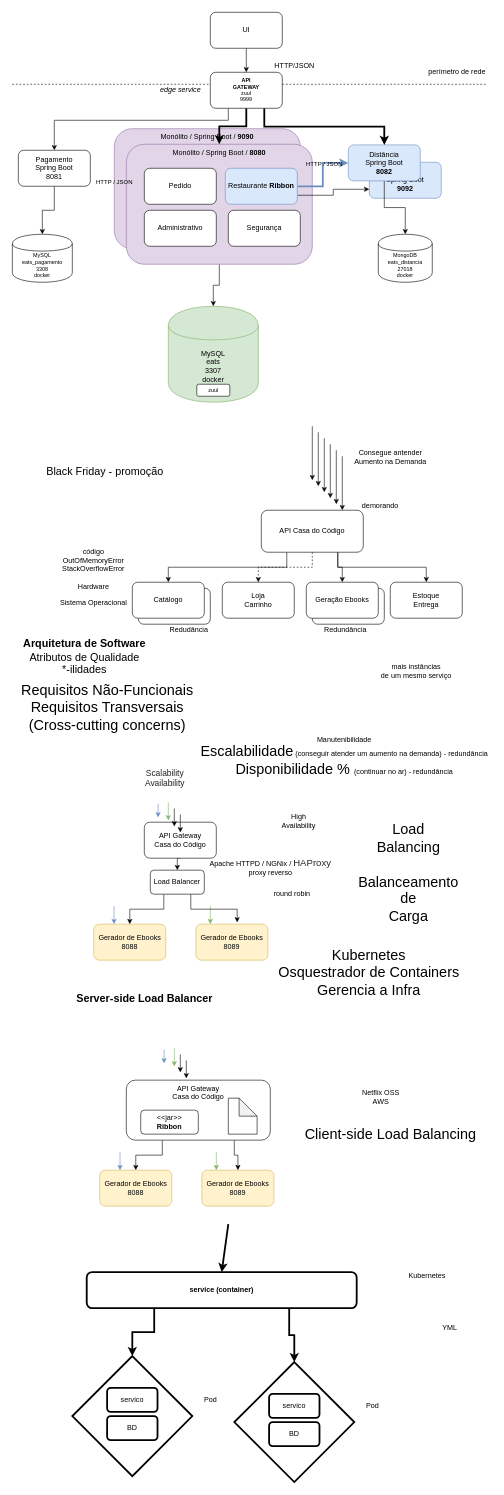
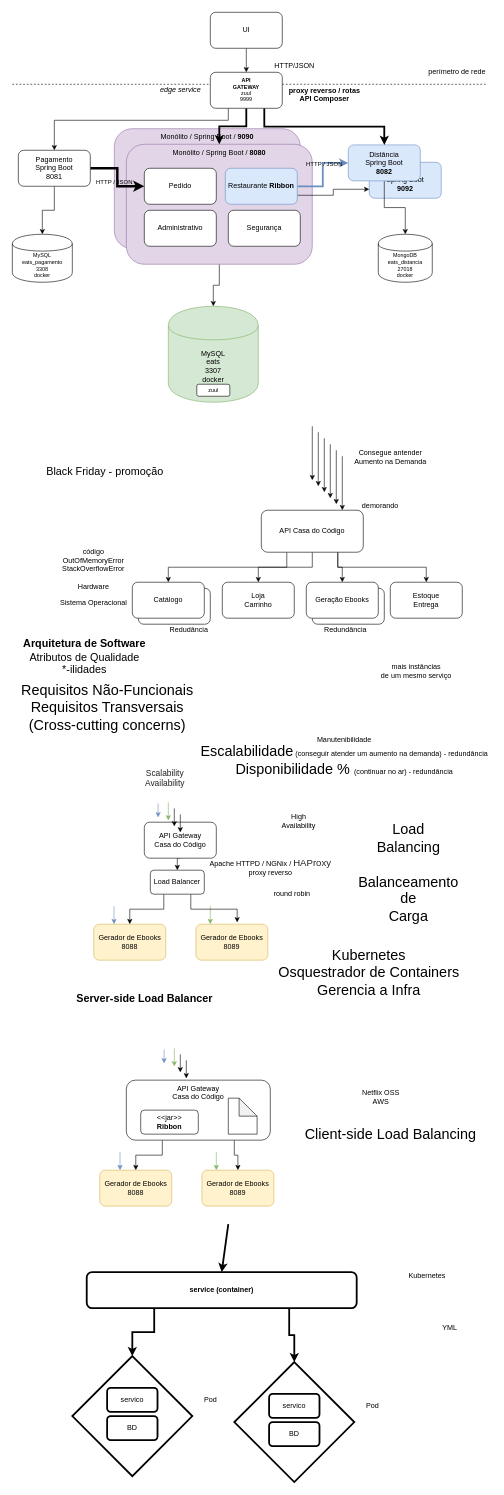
node "proxy reverso / rotas API Composer": added
edge "Pagamento Spring Boot 8081" -> "Pedido": added
edge "API Casa do Código" -> "Loja Carrinho": style dashed -> solid
